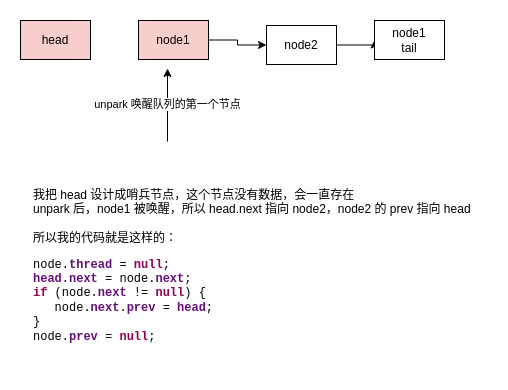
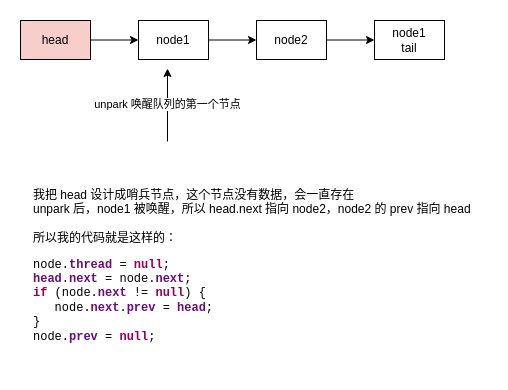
edge "head" -> "node1": added
node "node1": fillcolor #f8cecc -> #ffffff
node "node2": moved (302, 45) -> (292, 40)
